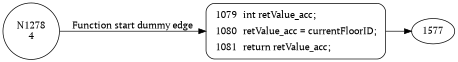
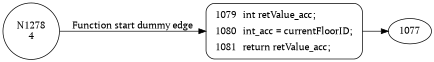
node "1079": text "retValue_acc = currentFloorID;" -> "int_acc = currentFloorID;"
node "1577": label "1577" -> "1077"
